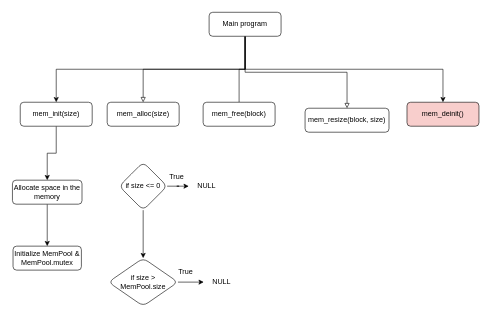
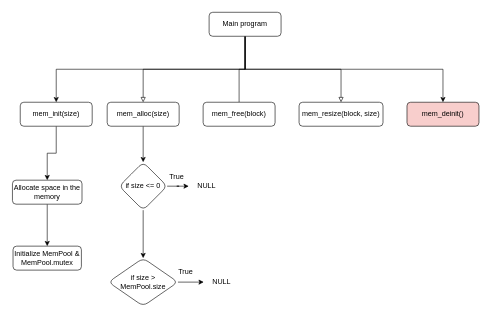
node "mem_resize(block, size)": moved (347, 120) -> (341, 114)
edge "mem_alloc(size)" -> "if size <= 0": added
